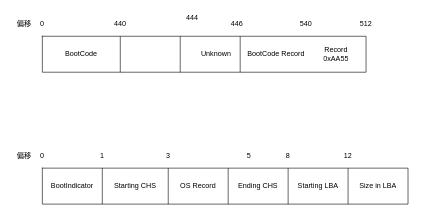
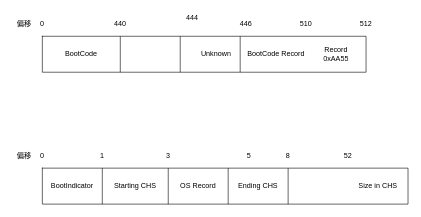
node "446": moved (237, 24) -> (246, 24)
node "540": label "540" -> "510"
node "12": label "12" -> "52"
node "Starting LBA": removed
node "Size in LBA": label "Size in LBA" -> "Size in CHS"
